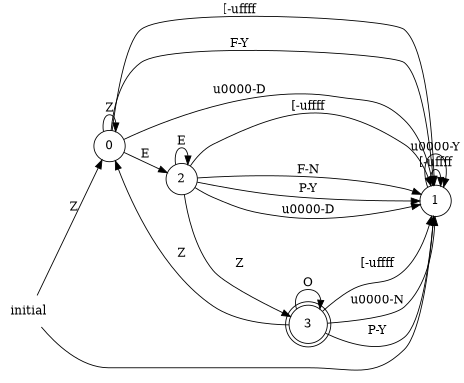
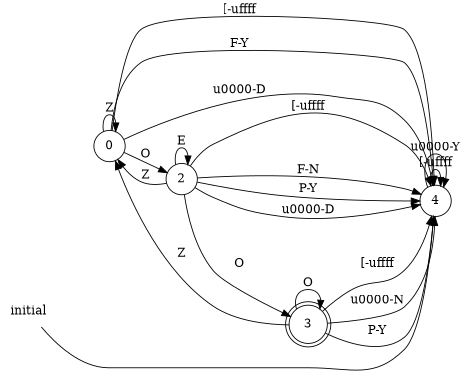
edge "0" -> "2": label "E" -> "O"
node "1": label "1" -> "4"
edge "initial" -> "0": now "2" -> "0"
edge "2" -> "3": label "Z" -> "O"
